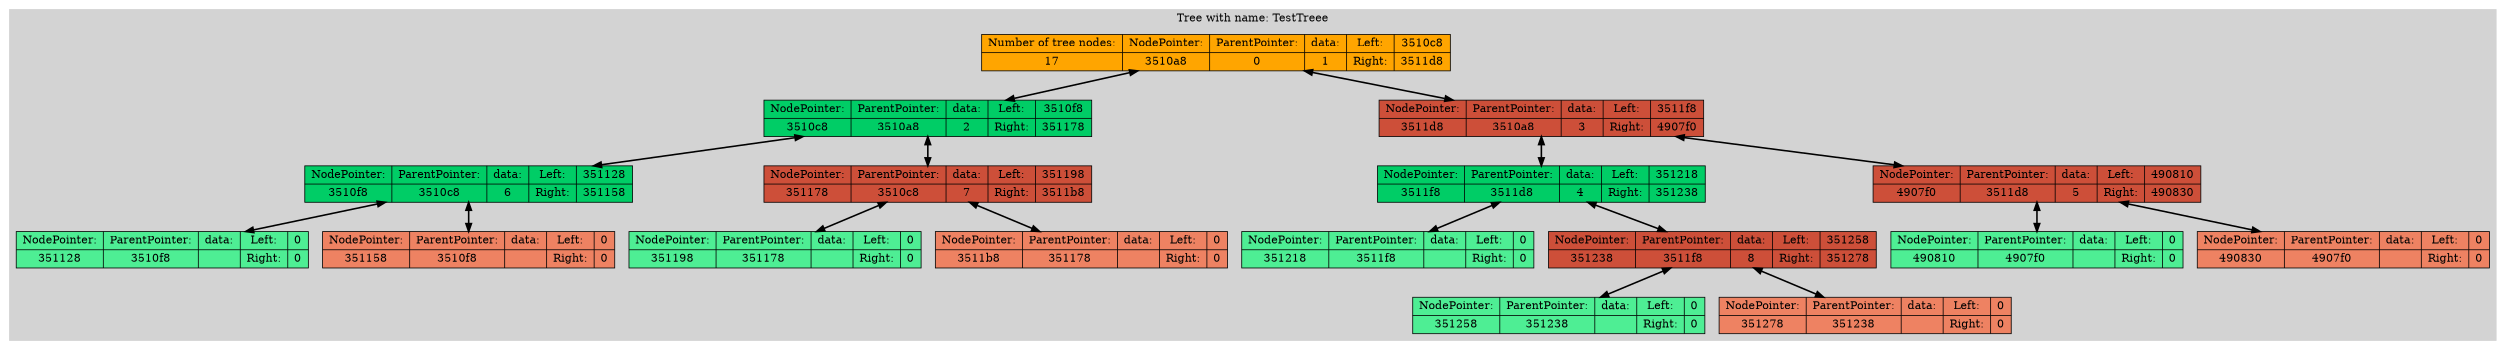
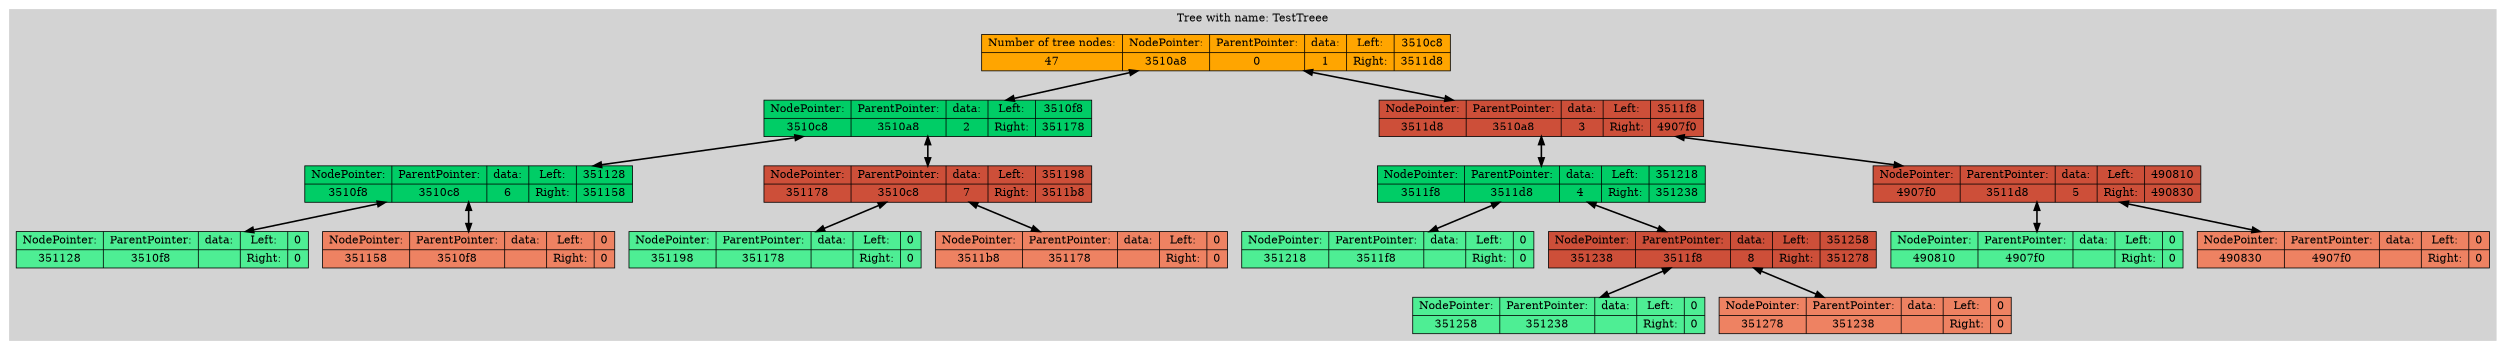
node "Number of tree nodes:": text "17" -> "47"
